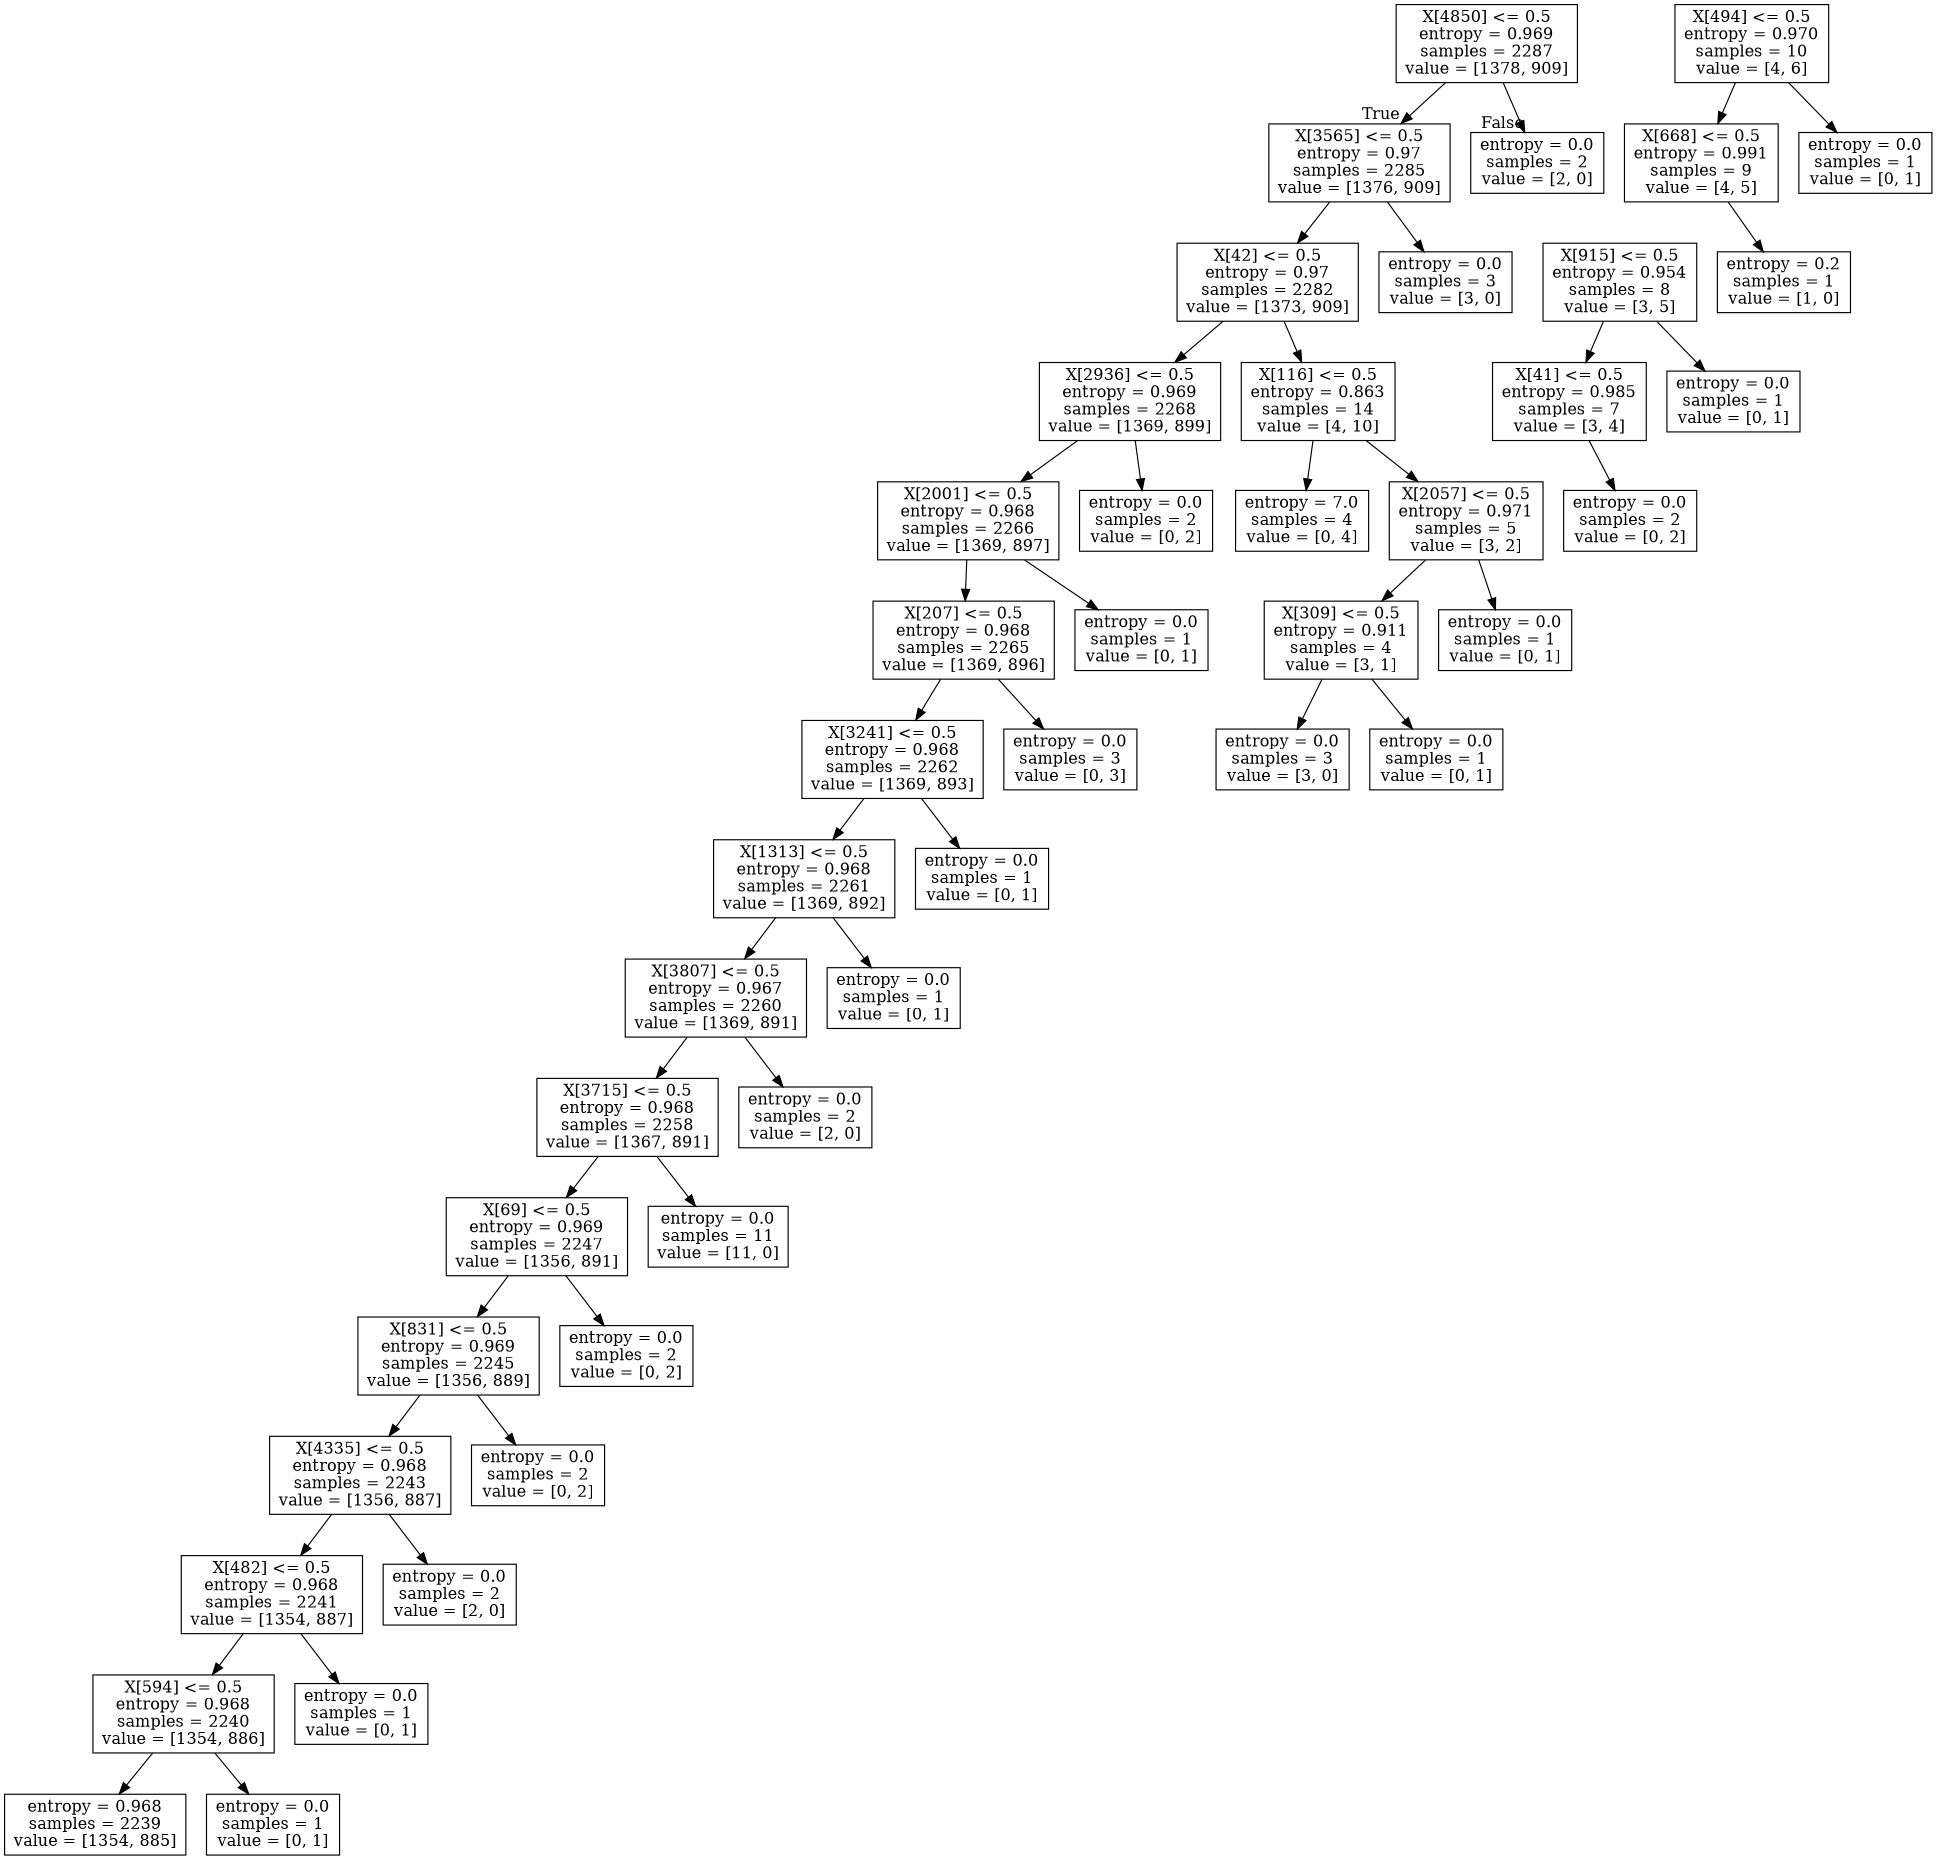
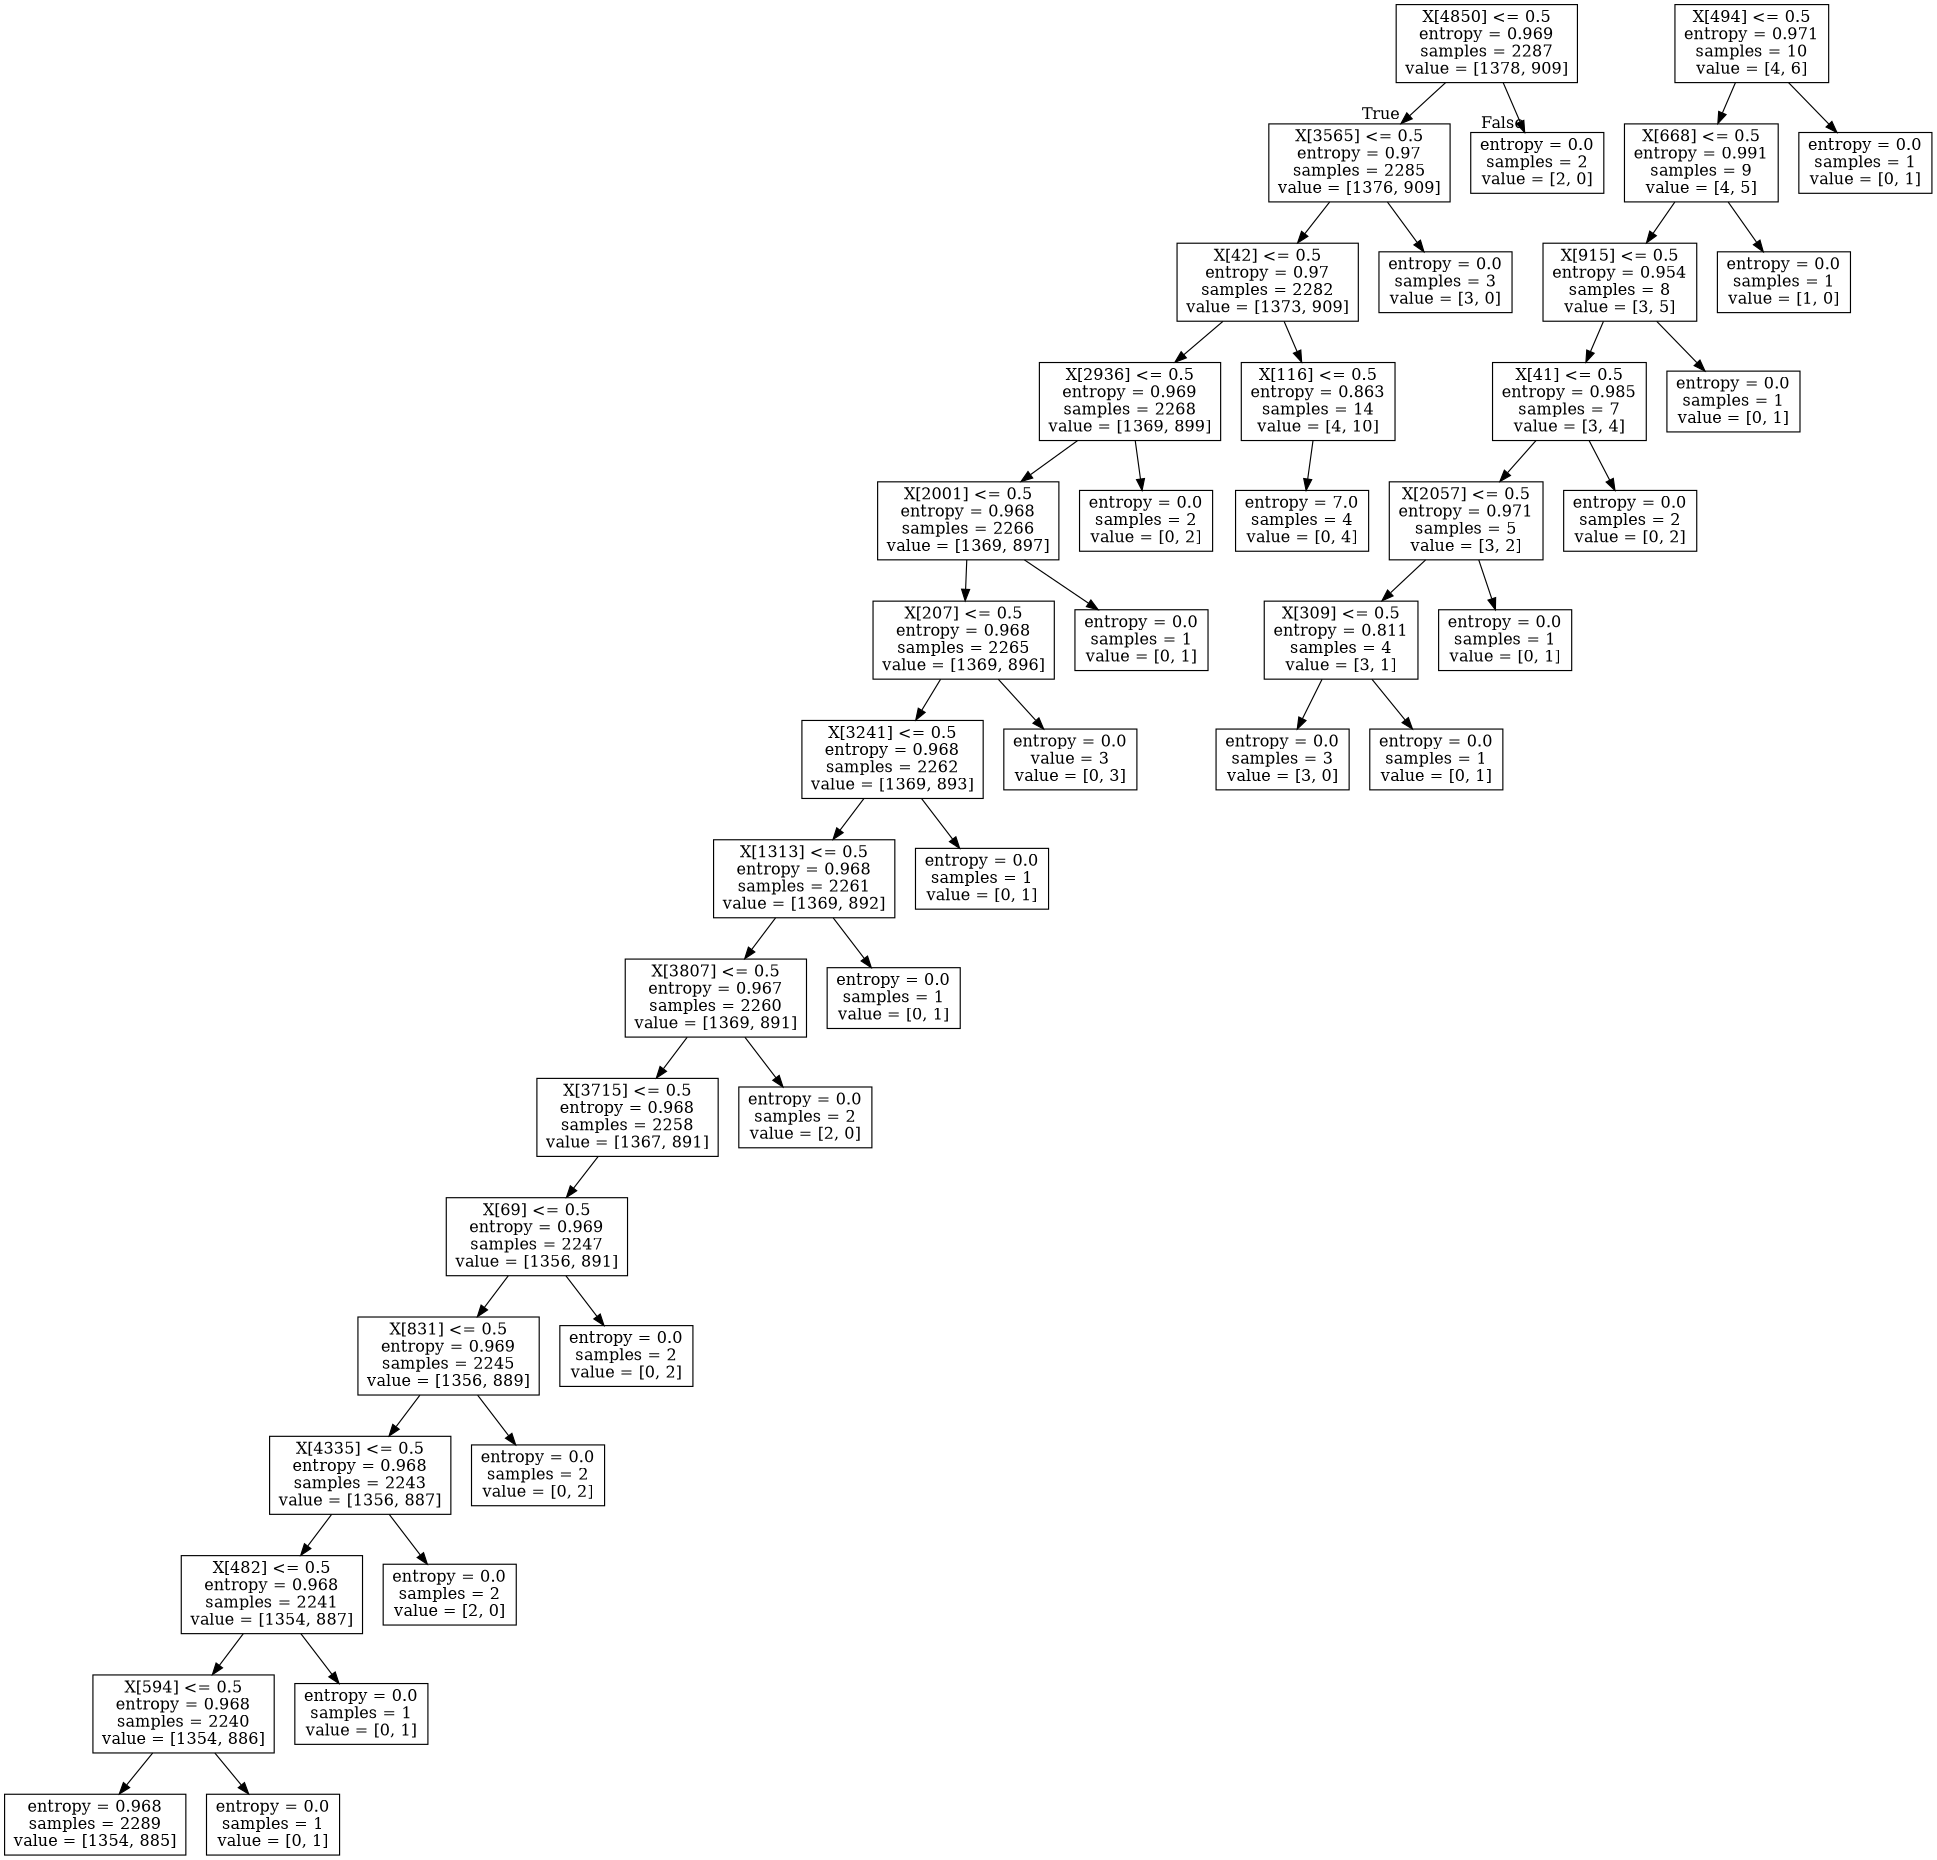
node "X[494] <= 0.5 entropy = 0.970 samples = 10 value = [4, 6]": label "X[494] <= 0.5 entropy = 0.970 samples = 10 value = [4, 6]" -> "X[494] <= 0.5 entropy = 0.971 samples = 10 value = [4, 6]"
edge "X[668] <= 0.5 entropy = 0.991 samples = 9 value = [4, 5]" -> "X[915] <= 0.5 entropy = 0.954 samples = 8 value = [3, 5]": added
node "entropy = 0.2 samples = 1 value = [1, 0]": label "entropy = 0.2 samples = 1 value = [1, 0]" -> "entropy = 0.0 samples = 1 value = [1, 0]"
edge "X[116] <= 0.5 entropy = 0.863 samples = 14 value = [4, 10]" -> "X[2057] <= 0.5 entropy = 0.971 samples = 5 value = [3, 2]": now "X[41] <= 0.5 entropy = 0.985 samples = 7 value = [3, 4]" -> "X[2057] <= 0.5 entropy = 0.971 samples = 5 value = [3, 2]"
node "X[309] <= 0.5 entropy = 0.911 samples = 4 value = [3, 1]": label "X[309] <= 0.5 entropy = 0.911 samples = 4 value = [3, 1]" -> "X[309] <= 0.5 entropy = 0.811 samples = 4 value = [3, 1]"
node "entropy = 0.0 samples = 3 value = [0, 3]": label "entropy = 0.0 samples = 3 value = [0, 3]" -> "entropy = 0.0 value = 3 value = [0, 3]"
node "entropy = 0.0 samples = 11 value = [11, 0]": removed
node "entropy = 0.968 samples = 2239 value = [1354, 885]": label "entropy = 0.968 samples = 2239 value = [1354, 885]" -> "entropy = 0.968 samples = 2289 value = [1354, 885]"
